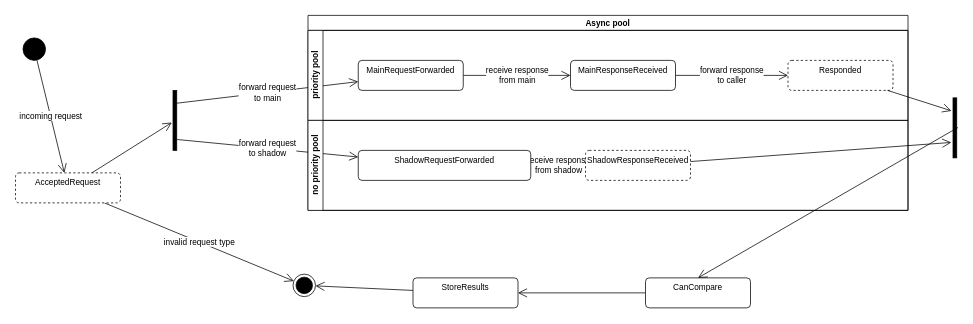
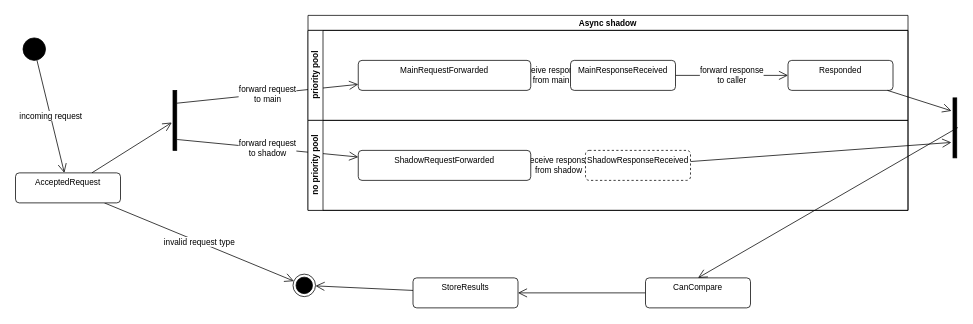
node "Async pool": label "Async pool" -> "Async shadow"
node "MainRequestForwarded": size 105x30 -> 173x30
node "Responded": style dashed -> solid
node "AcceptedRequest": style dashed -> solid
